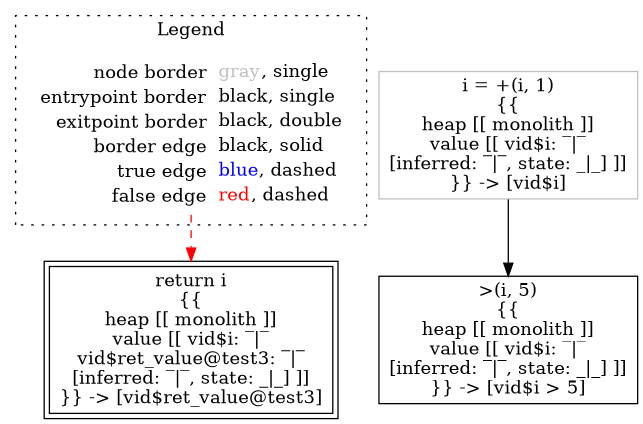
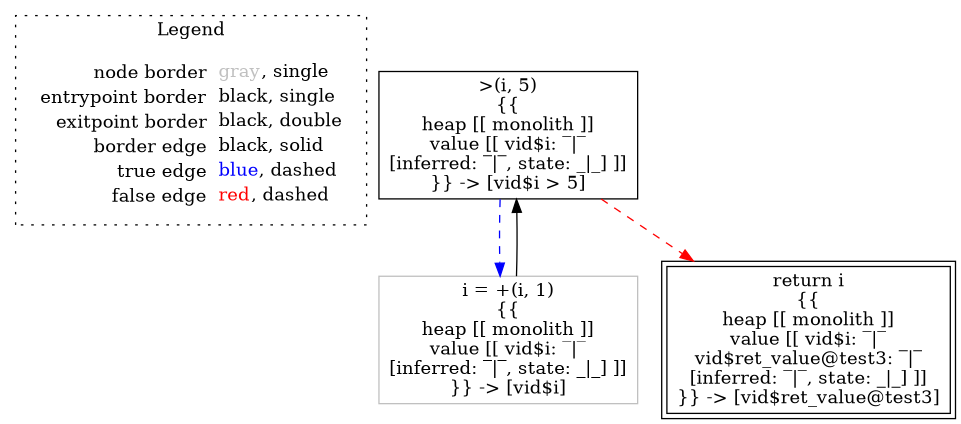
edge ">(i, 5)" -> "i = +(i, 1)": added
edge "node border" -> "return i": now ">(i, 5)" -> "return i"
